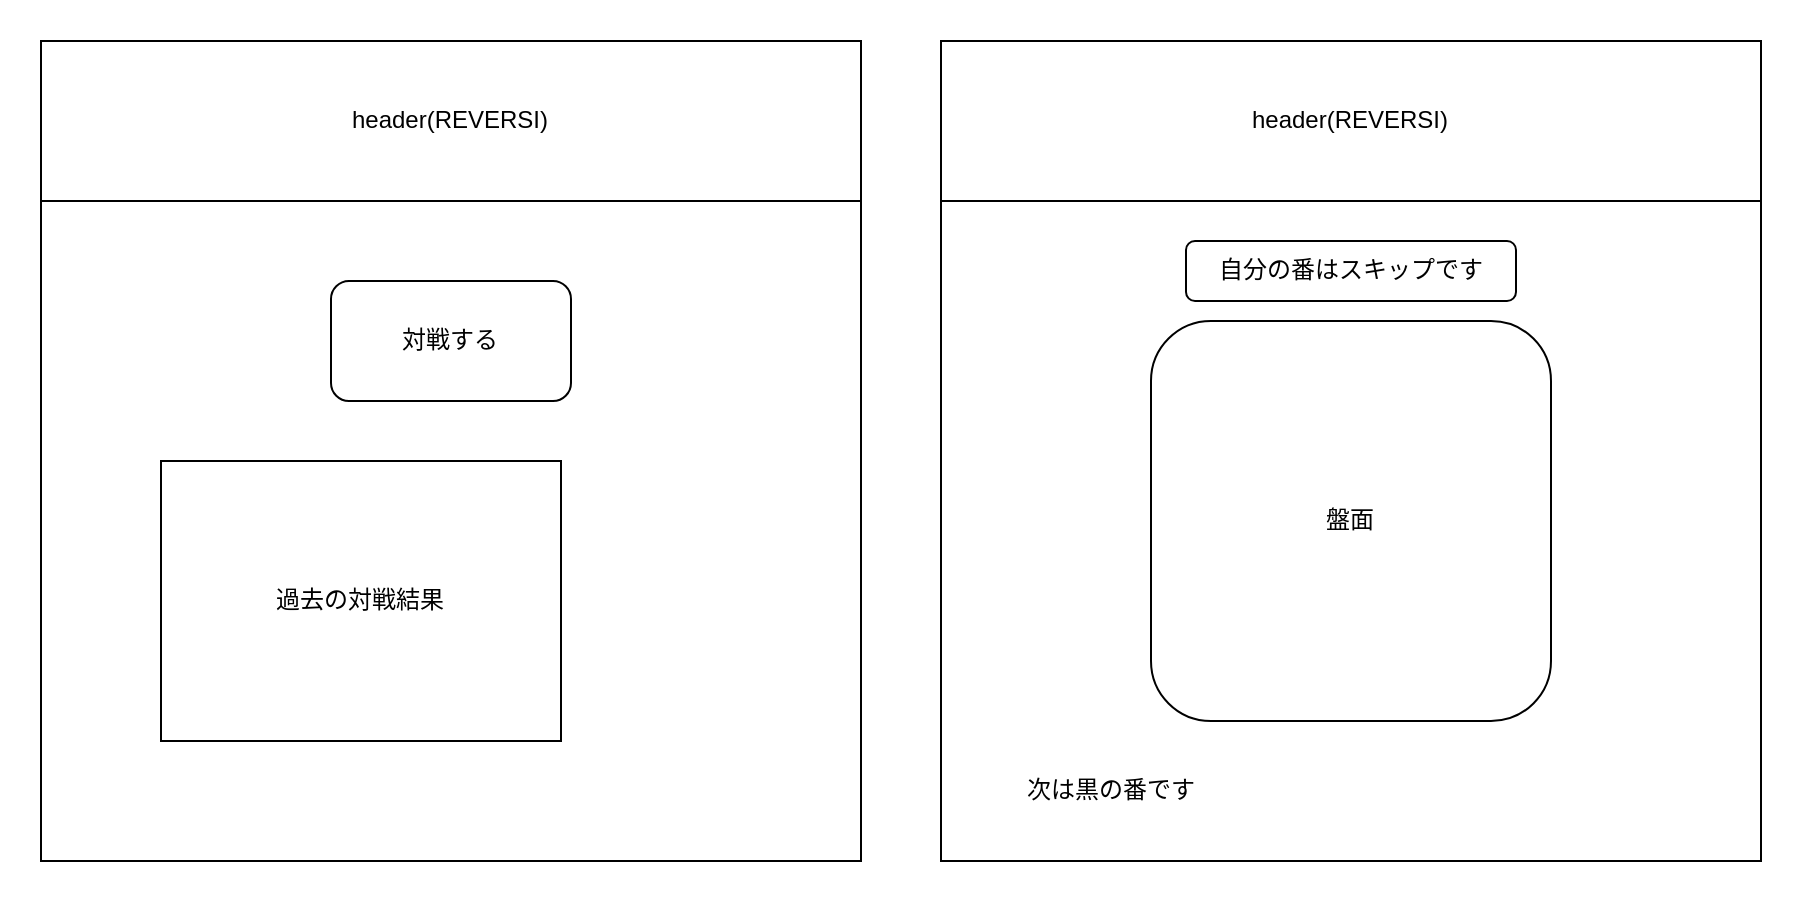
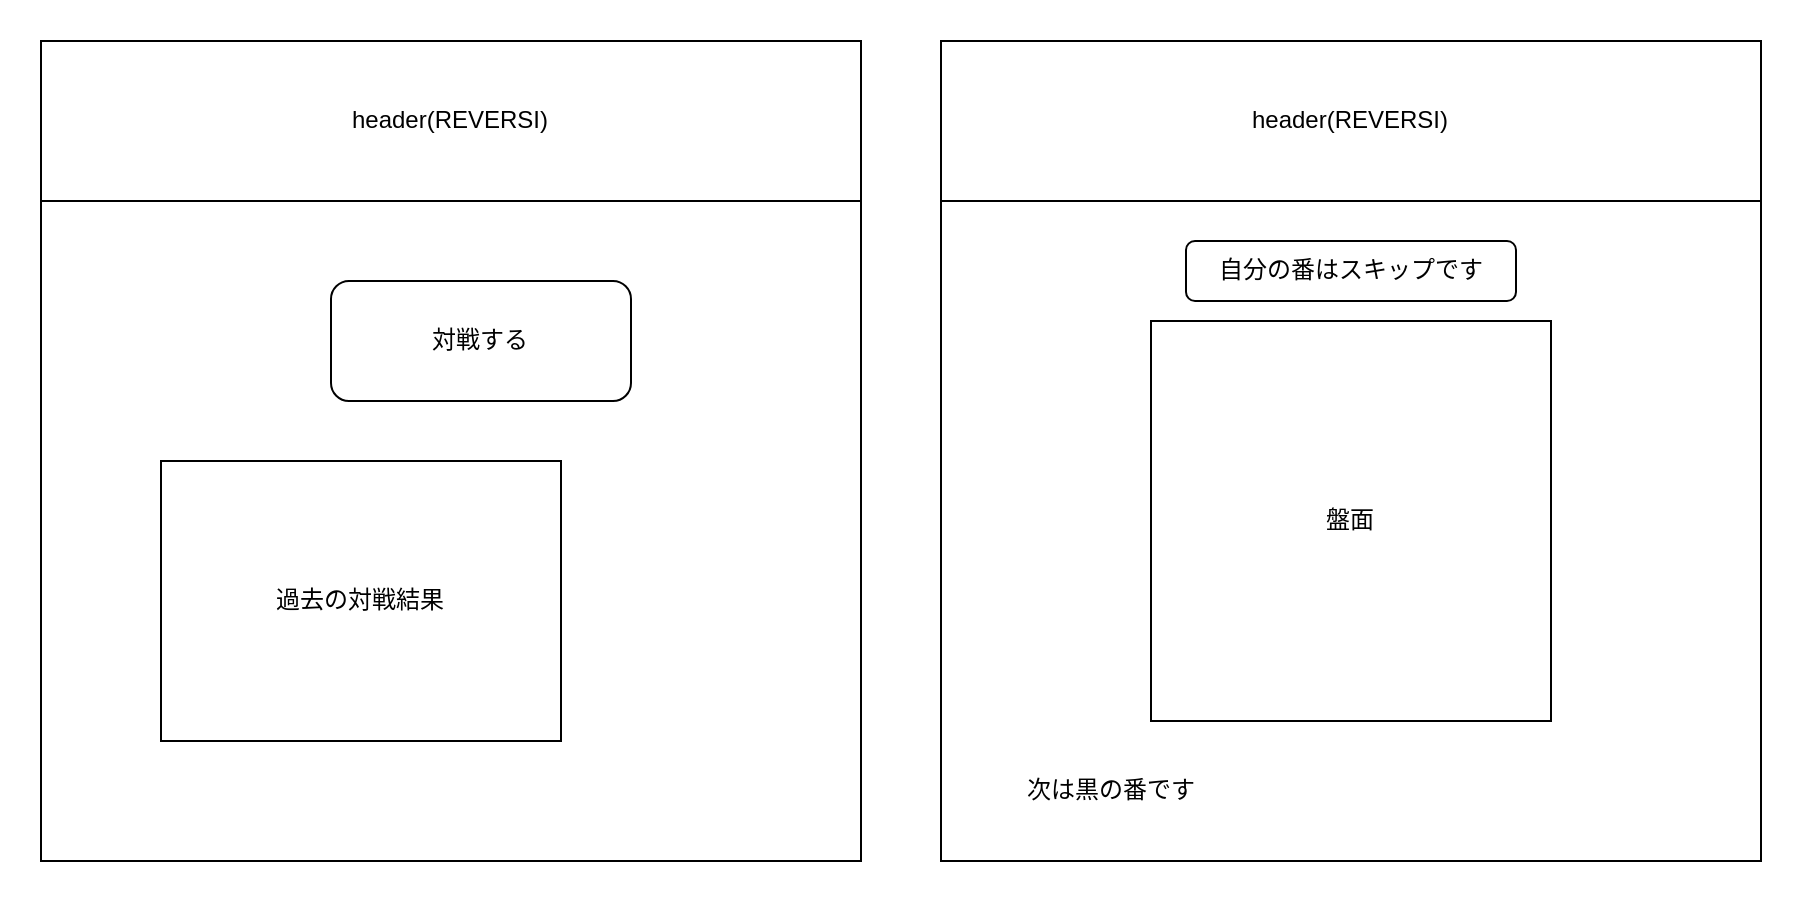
node "対戦する": size 240x120 -> 300x120
node "盤面": shape rounded rectangle -> rectangle
